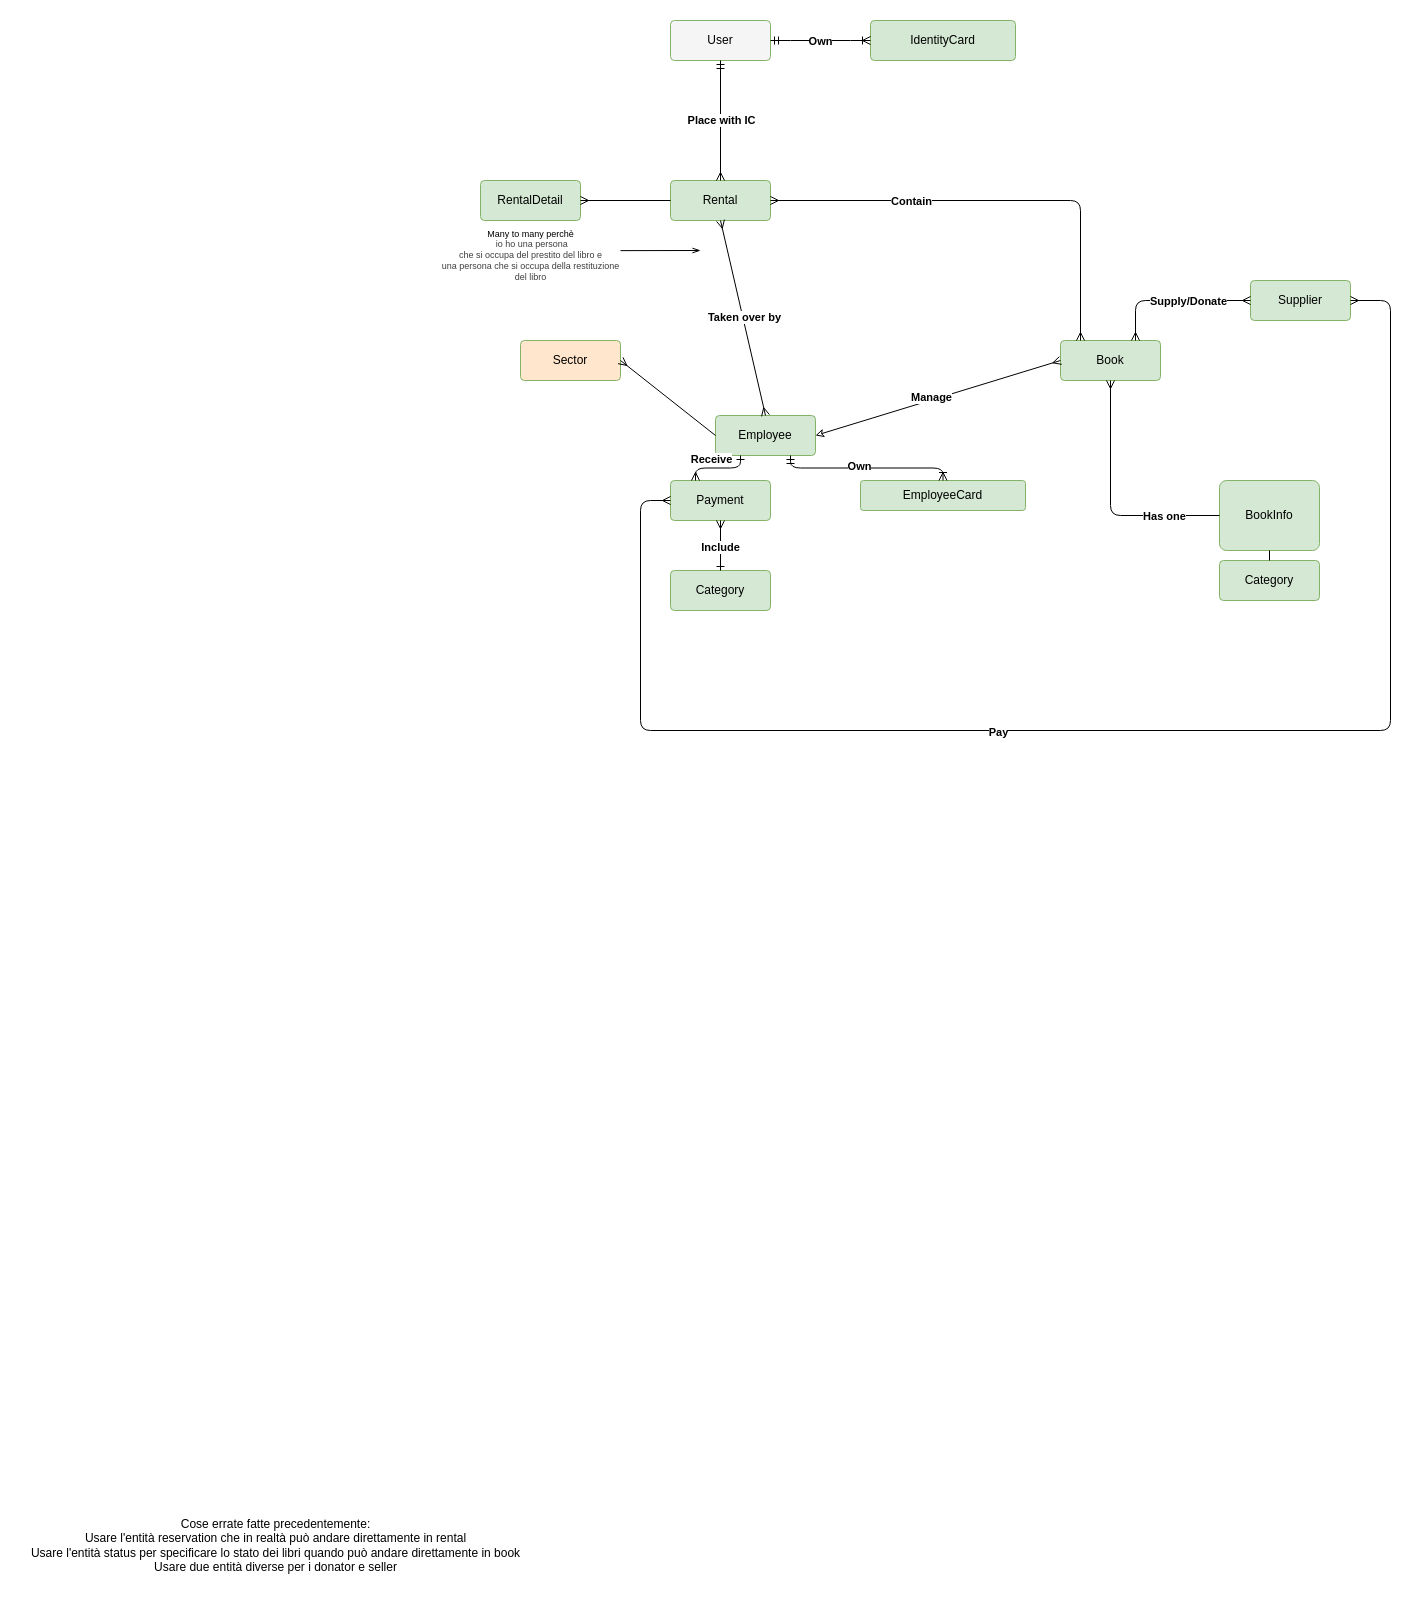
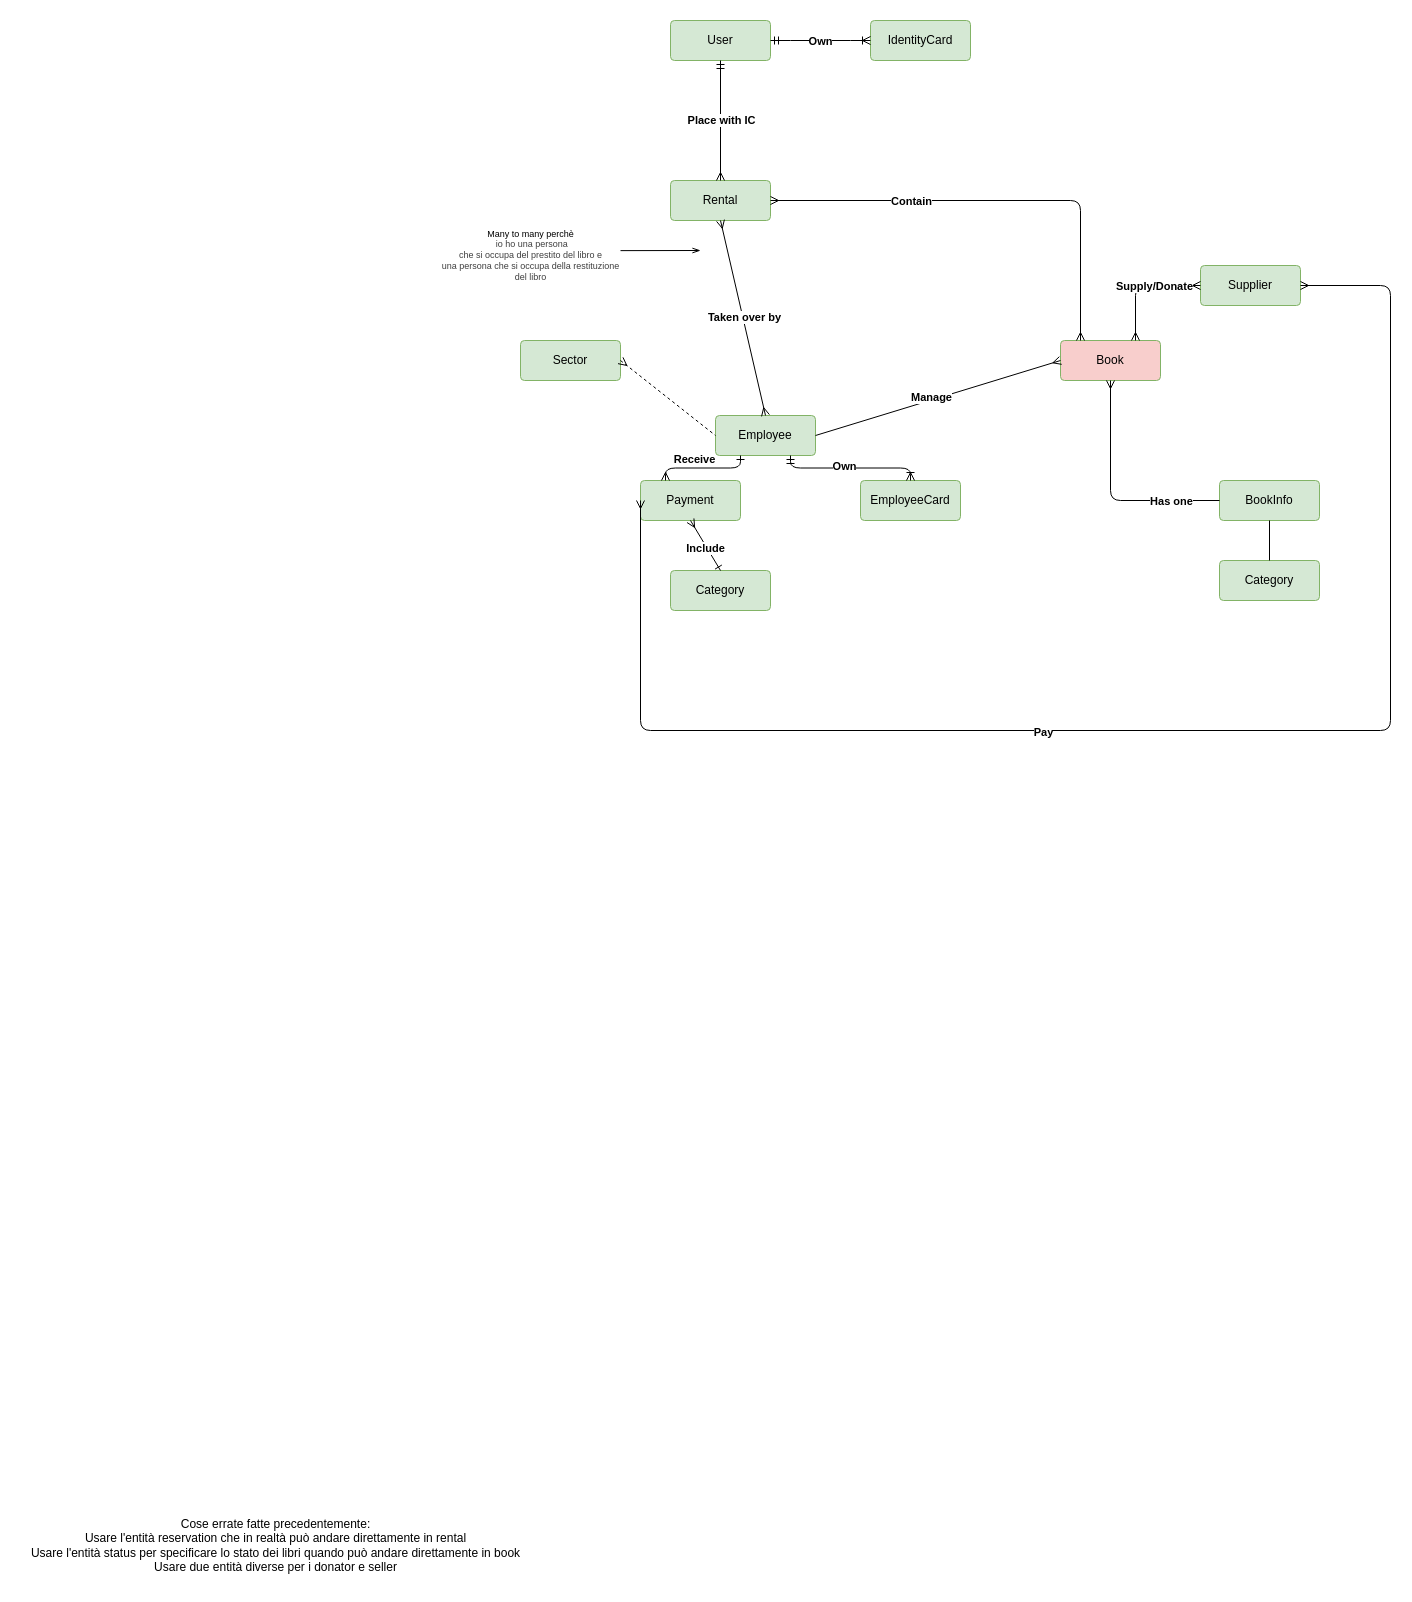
node "User": fillcolor #f5f5f5 -> #d5e8d4
node "IdentityCard": size 145x40 -> 100x40
node "RentalDetail": removed
edge "Rental" -> "RentalDetail": removed
node "Supplier": moved (1301, 301) -> (1251, 286)
node "Sector": fillcolor #ffe6cc -> #d5e8d4
node "Book": fillcolor #d5e8d4 -> #f8cecc
edge "Employee" -> "Sector": style solid -> dashed
edge "Book" -- "Employee": arrowhead classic -> none
node "EmployeeCard": size 165x30 -> 100x40
node "Payment": moved (721, 501) -> (691, 501)
node "BookInfo": size 100x70 -> 100x40
